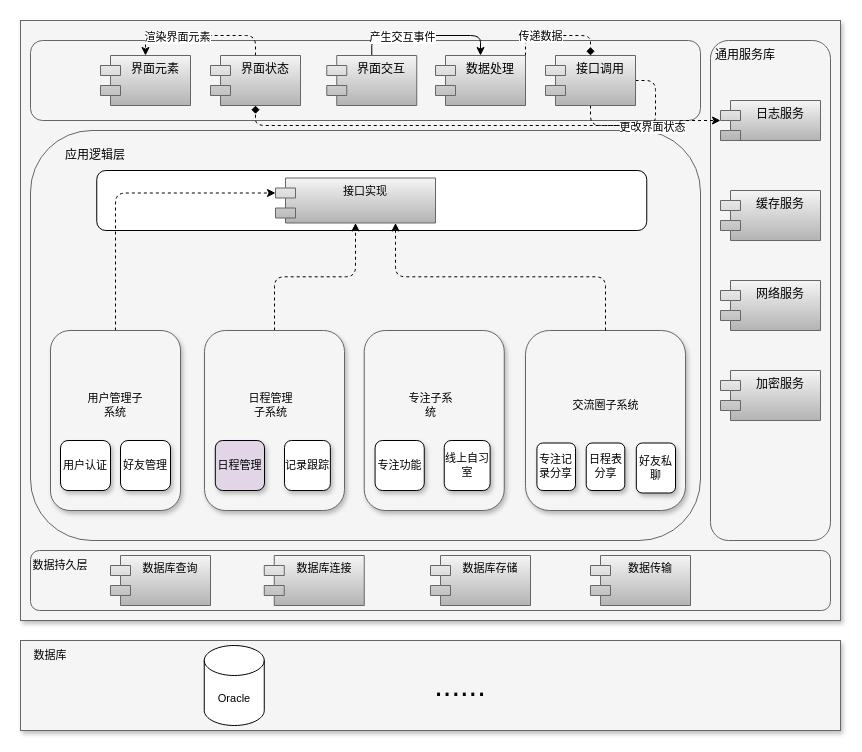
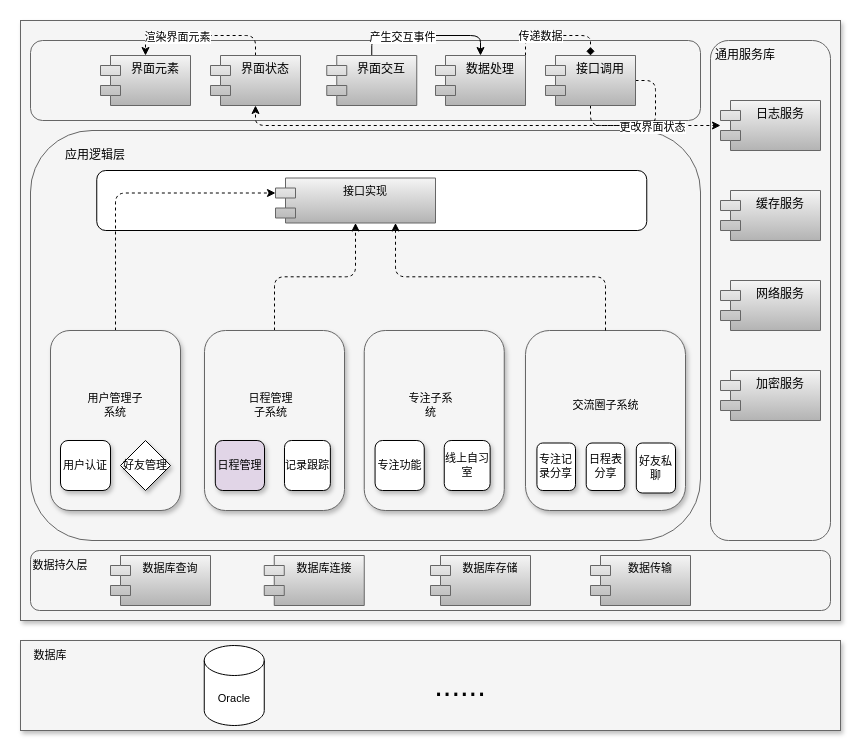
edge "接口调用" -> "界面状态": arrowhead diamond -> classic
node "日志服务": size 100x40 -> 100x50
node "好友管理": shape rounded rectangle -> diamond
